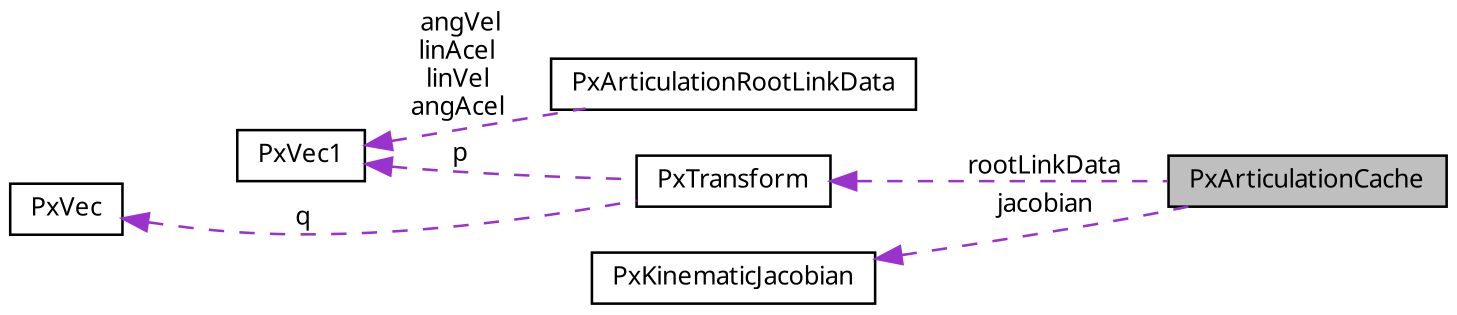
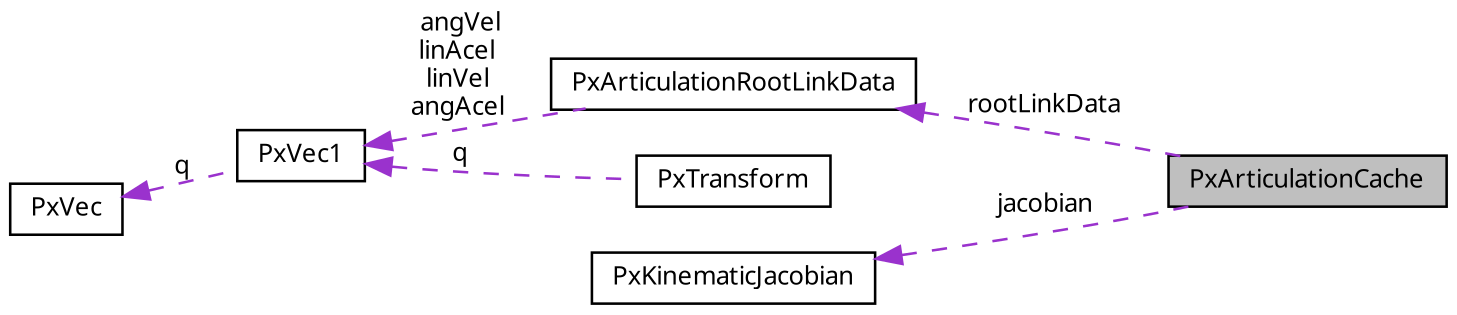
edge "PxTransform" -> "PxVec1": label " p" -> " q"
edge "PxArticulationCache" -> "PxTransform": now "PxArticulationCache" -> "PxArticulationRootLinkData"
edge "PxTransform" -> "PxVec": now "PxVec1" -> "PxVec"
